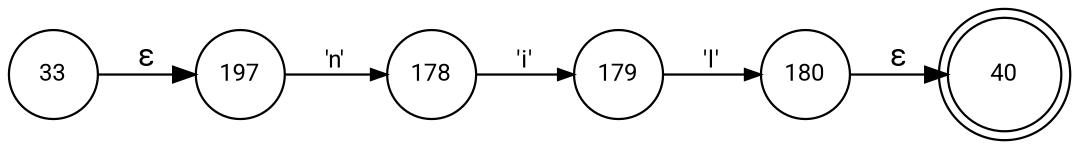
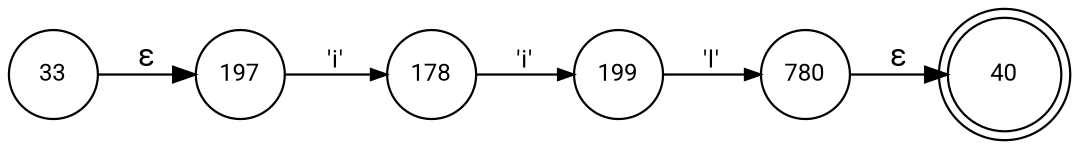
edge "197" -> "178": label "'n'" -> "'i'"
node "179": label "179" -> "199"
node "180": label "180" -> "780"
